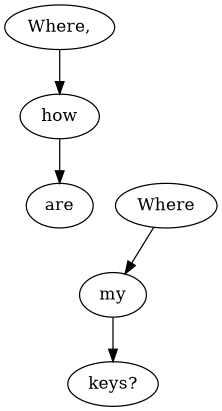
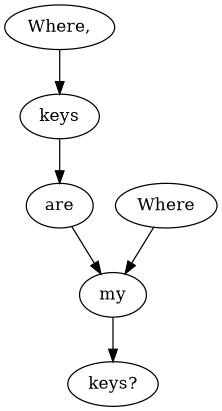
node "how": label "how" -> "keys"
edge "are" -> "my": added
